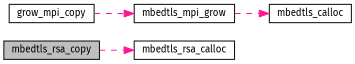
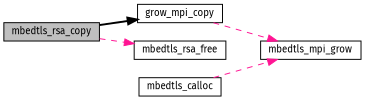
edge "mbedtls_mpi_grow" -> "mbedtls_calloc": reversed
edge "mbedtls_rsa_copy" -> "grow_mpi_copy": added
node "mbedtls_rsa_calloc": label "mbedtls_rsa_calloc" -> "mbedtls_rsa_free"
